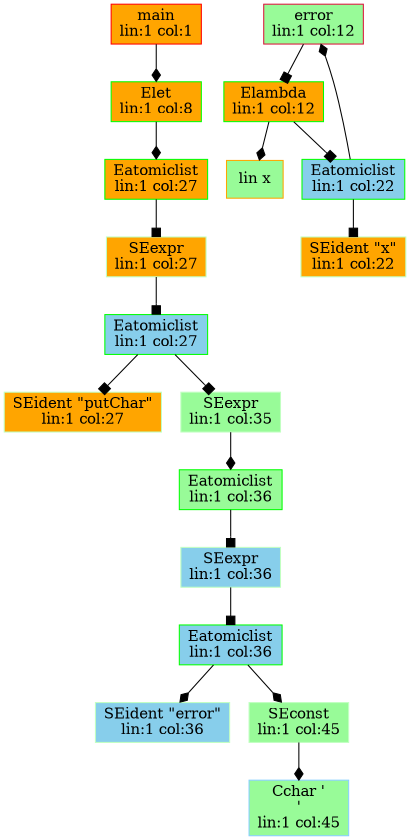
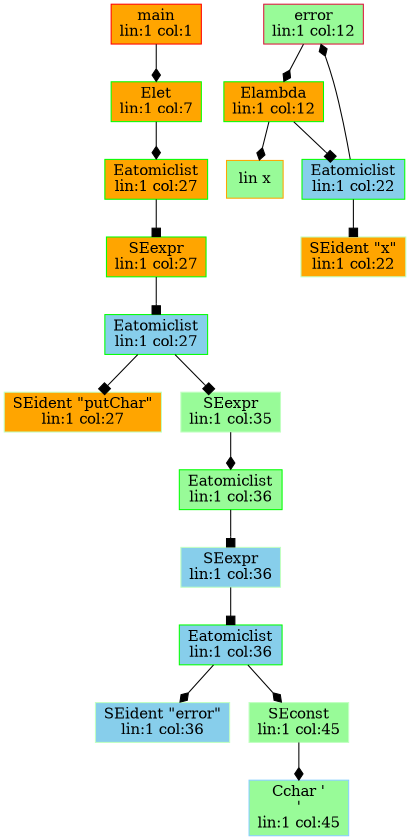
edge "error lin:1 col:12" -> "Elambda lin:1 col:12": arrowhead box -> diamond
node "Elet lin:1 col:8": label "Elet lin:1 col:8" -> "Elet lin:1 col:7"
node "SEexpr lin:1 col:27": color darkseagreen1 -> green
